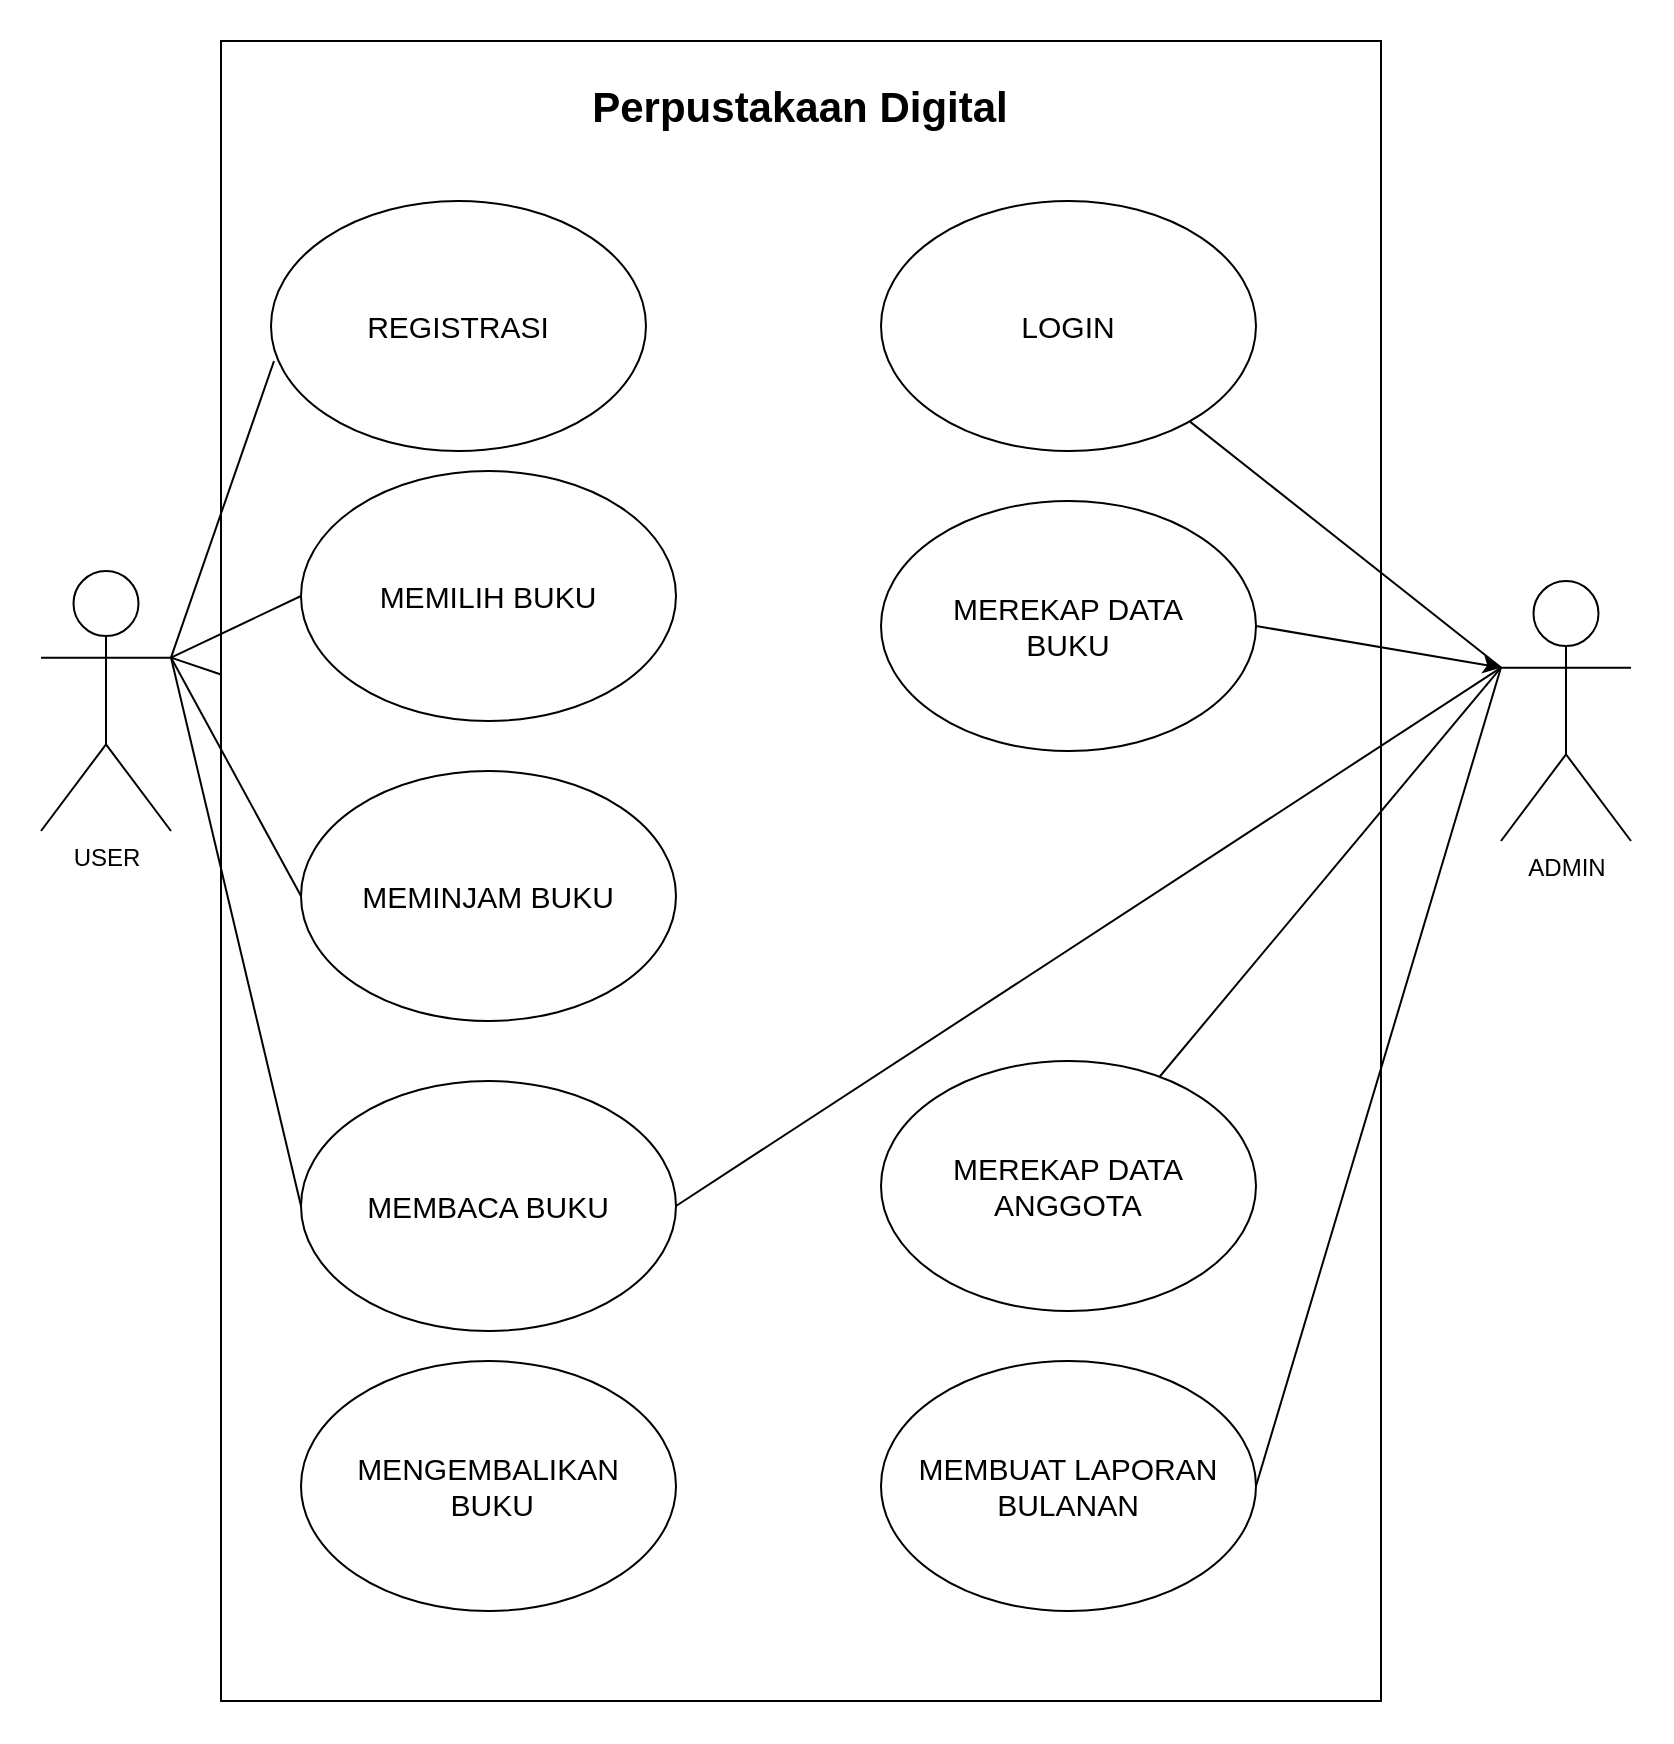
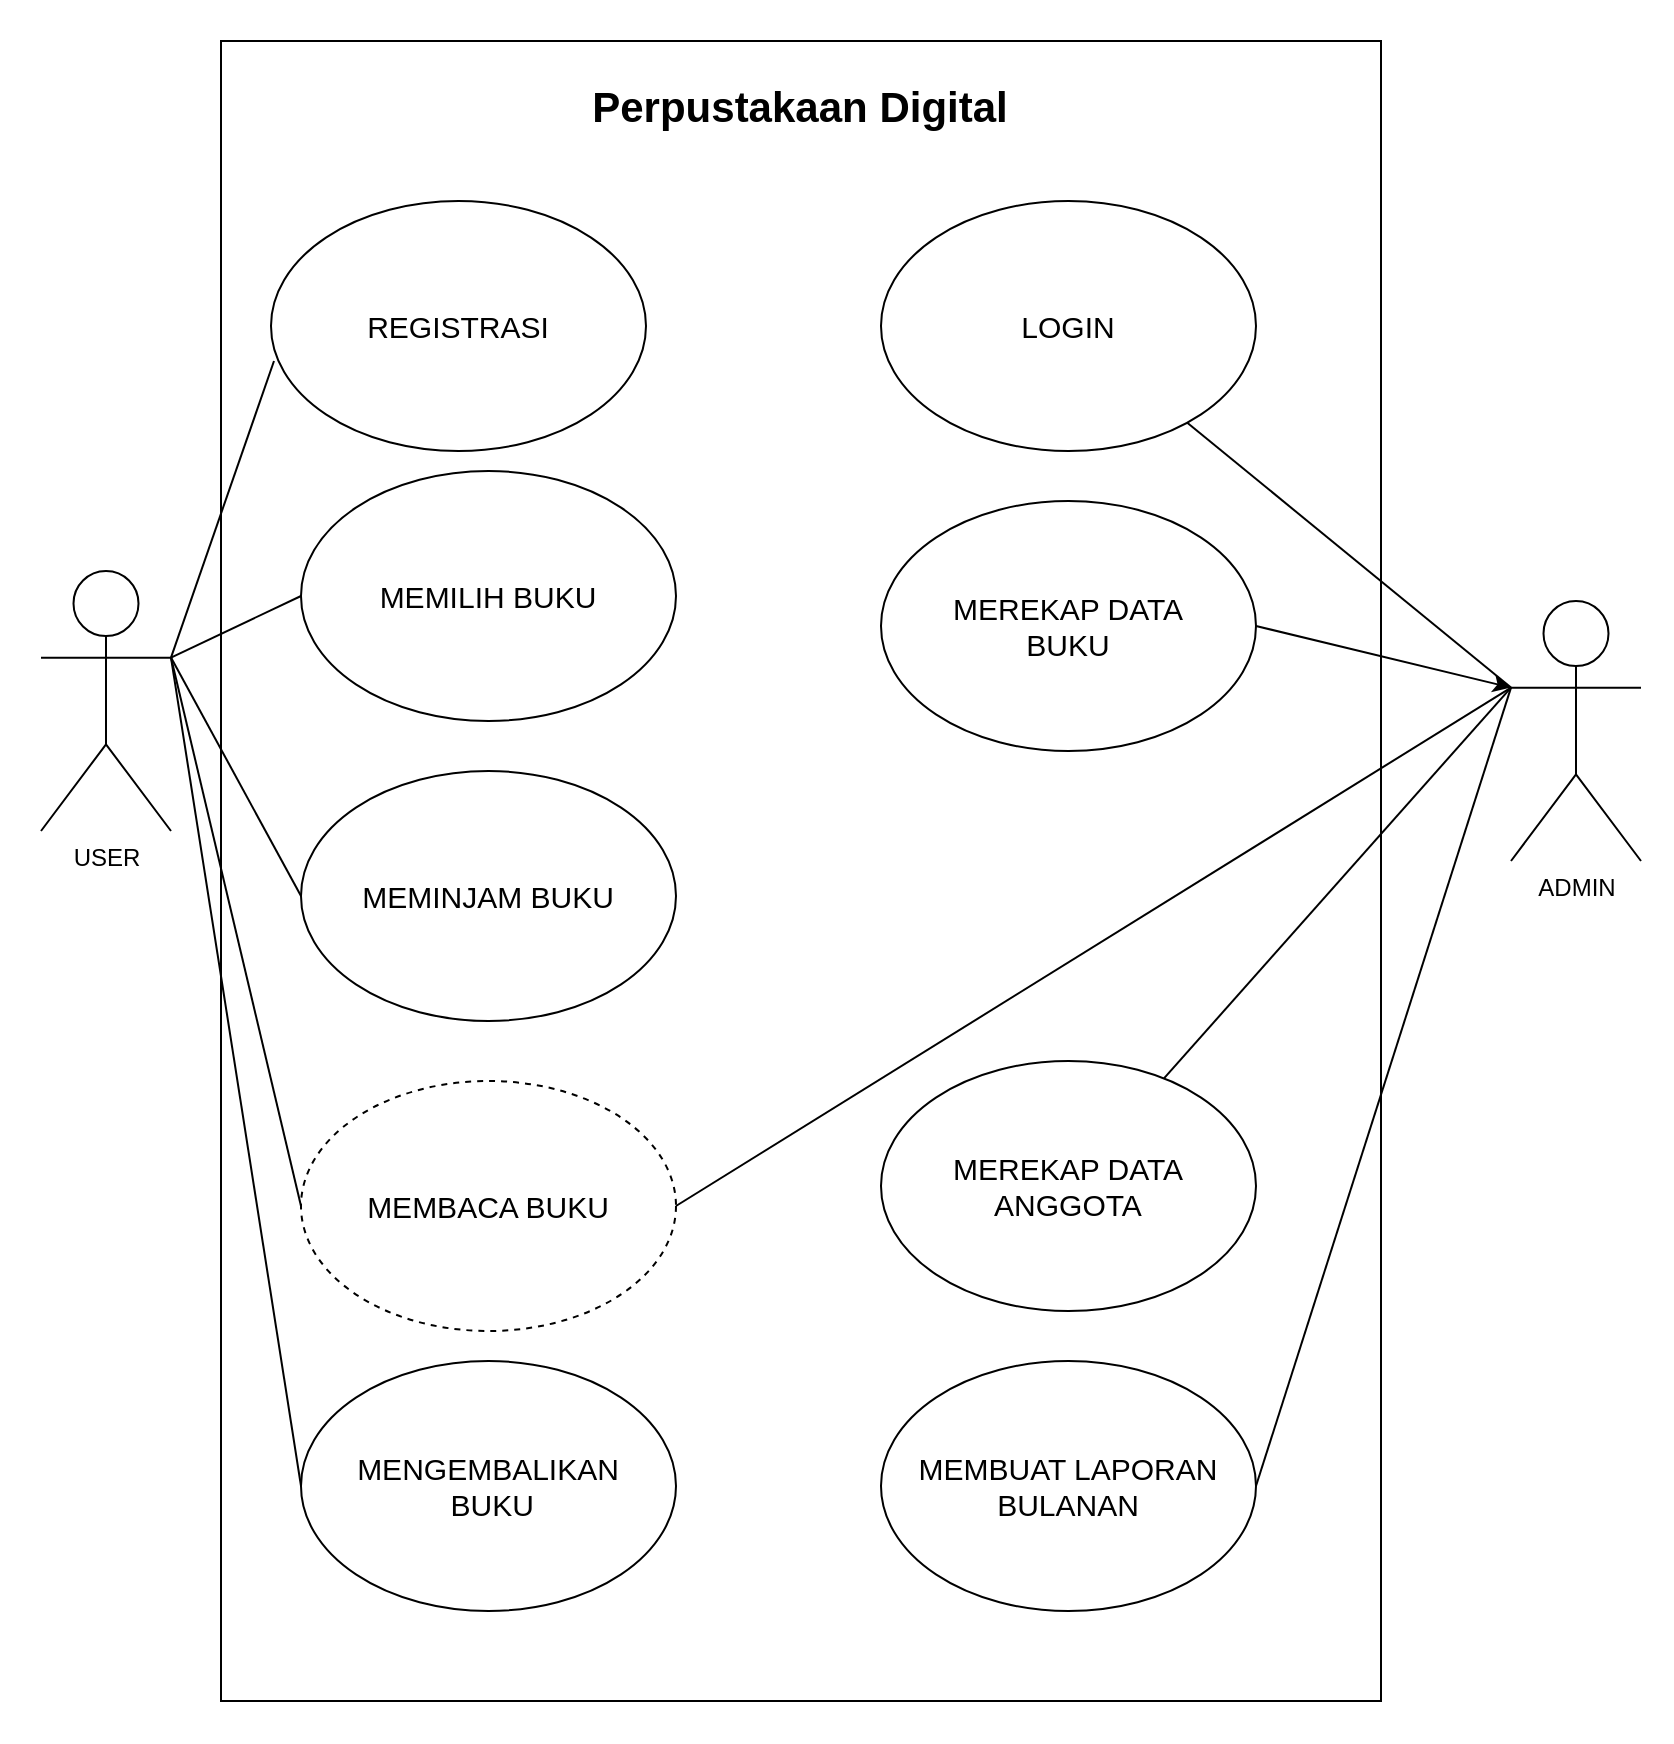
edge "USER" -- "Perpustakaan Digital": now "USER" -- "MENGEMBALIKAN BUKU"
node "ADMIN": moved (1566, 711) -> (1576, 731)
node "MEMBACA BUKU": style solid -> dashed
